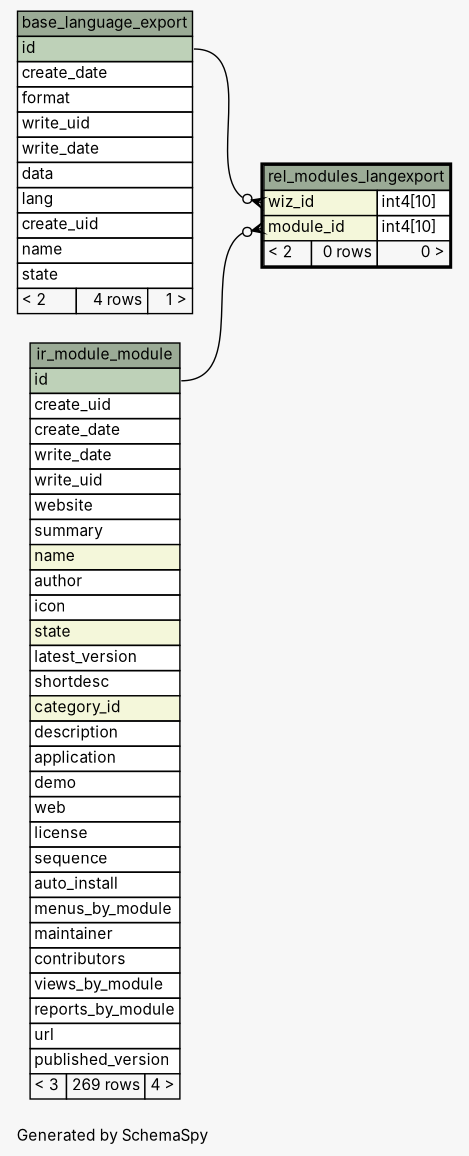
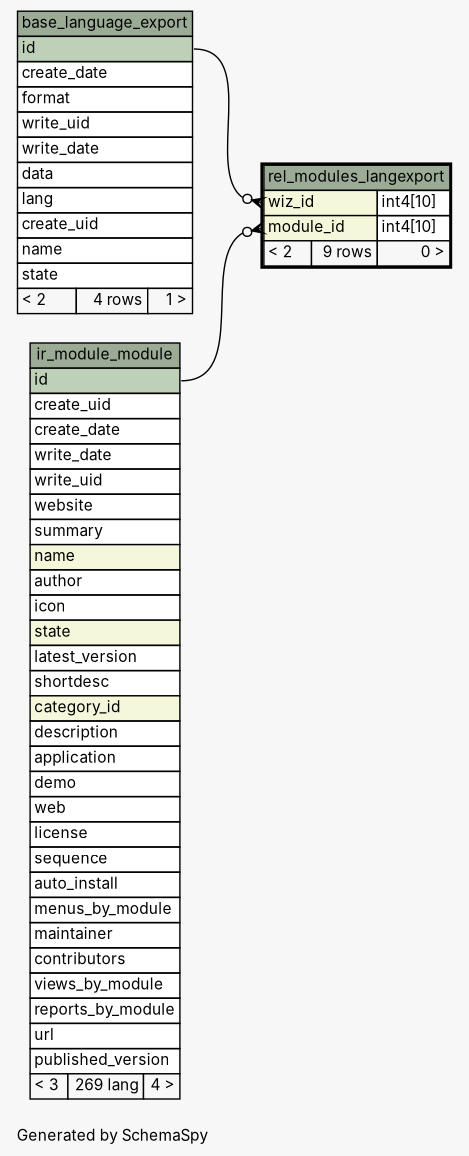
node "rel_modules_langexport": text "0 rows" -> "9 rows"
node "ir_module_module": text "269 rows" -> "269 lang"
